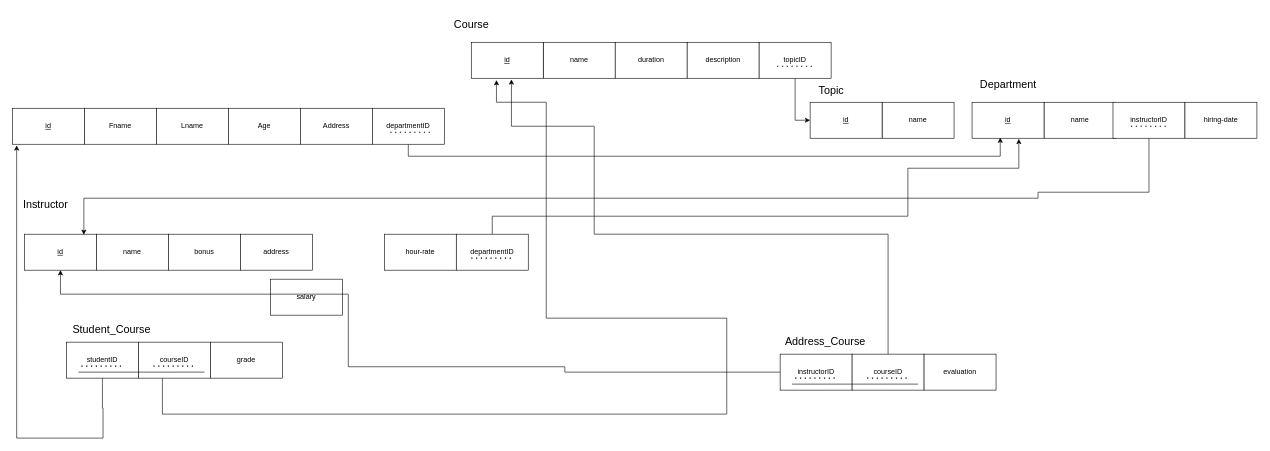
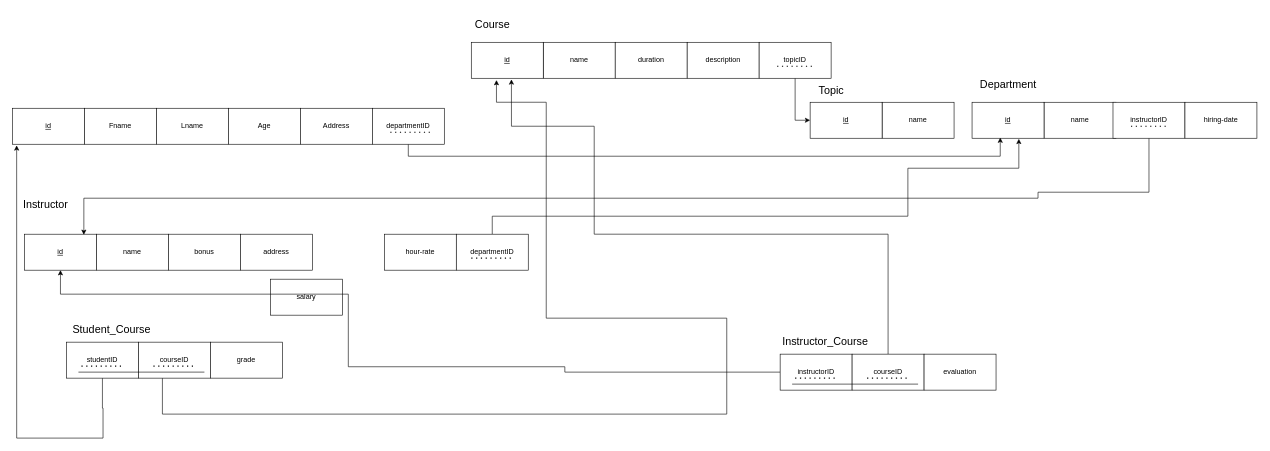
node "Course": moved (471, 24) -> (492, 24)
node "Address_Course": label "Address_Course" -> "Instructor_Course"
